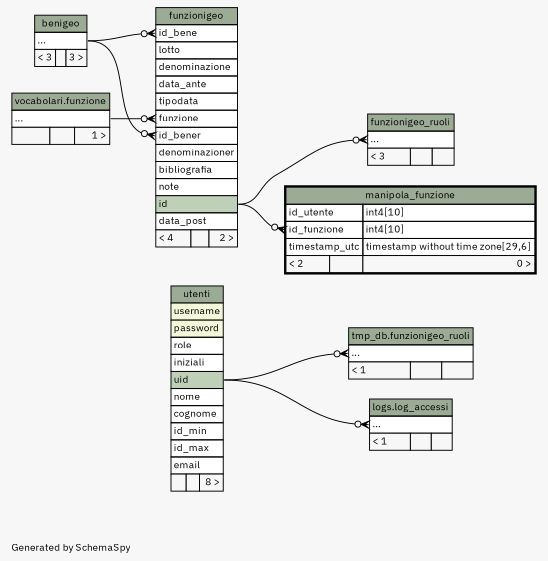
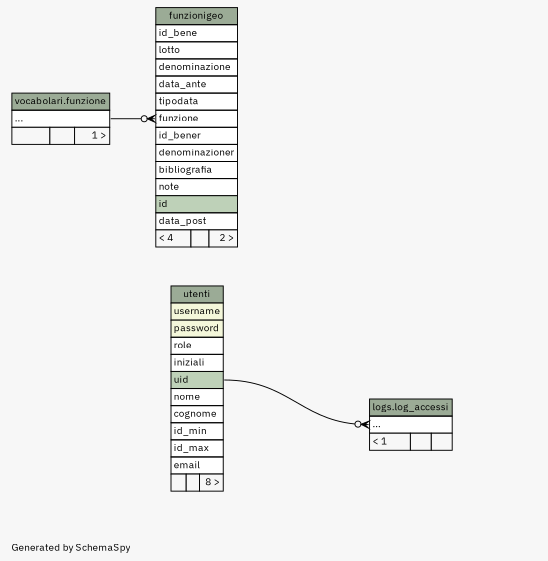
node "benigeo": removed
node "funzionigeo_ruoli": removed
node "manipola_funzione": removed
node "tmp_db.funzionigeo_ruoli": removed
